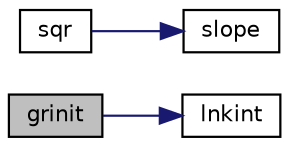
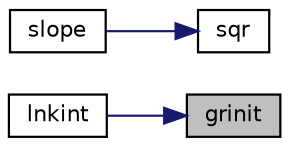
edge "sqr" -> "slope": reversed
edge "grinit" -> "lnkint": reversed
